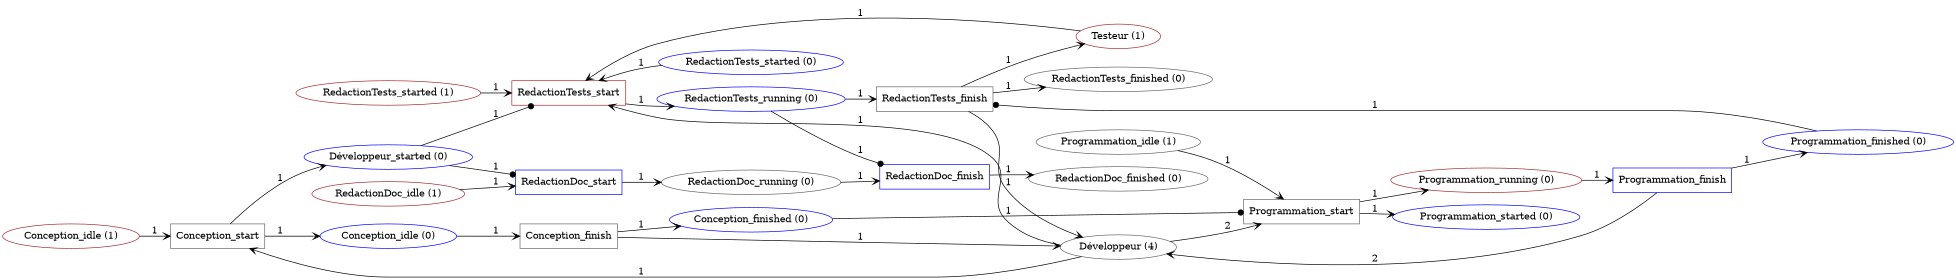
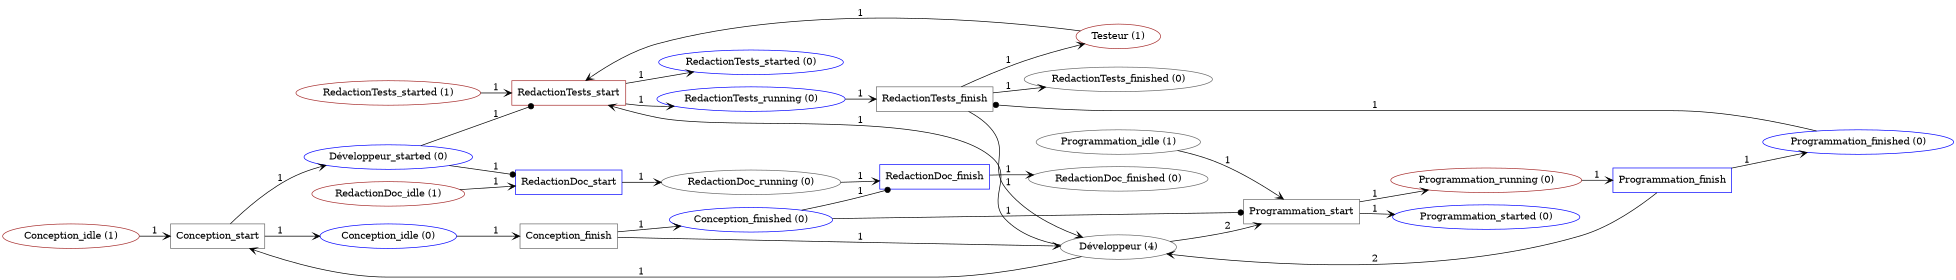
edge "RedactionTests_started (0)" -> "RedactionTests_start": reversed
edge "RedactionTests_running (0)" -> "RedactionDoc_finish": now "Conception_finished (0)" -> "RedactionDoc_finish"
